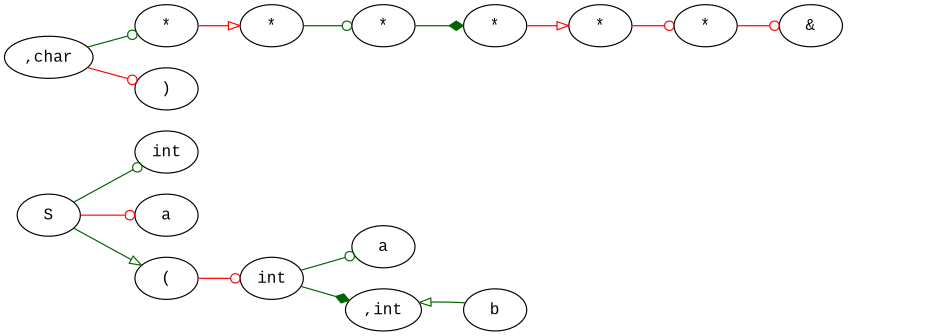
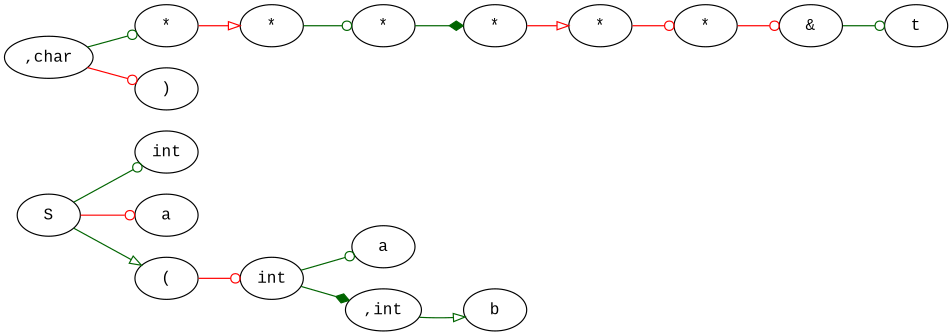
node "t": added
edge "b" -> ",int": reversed
